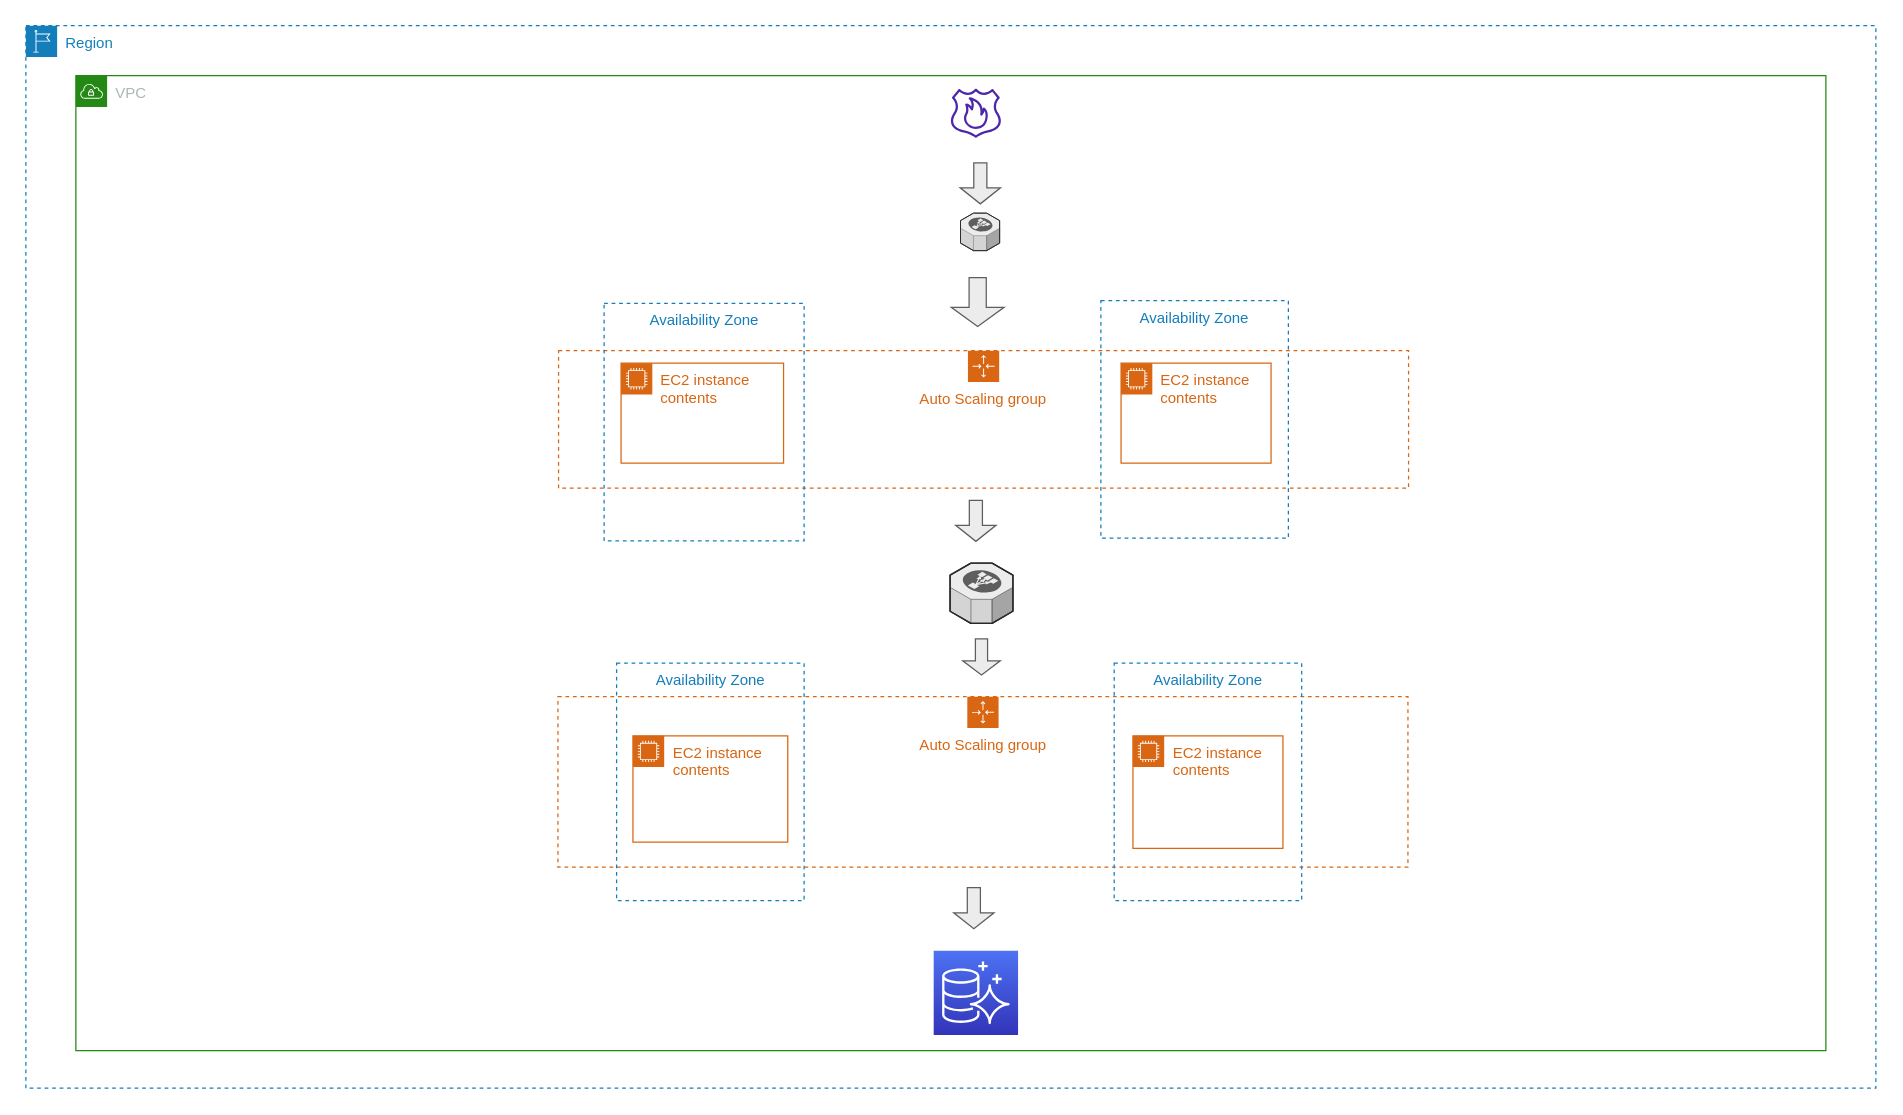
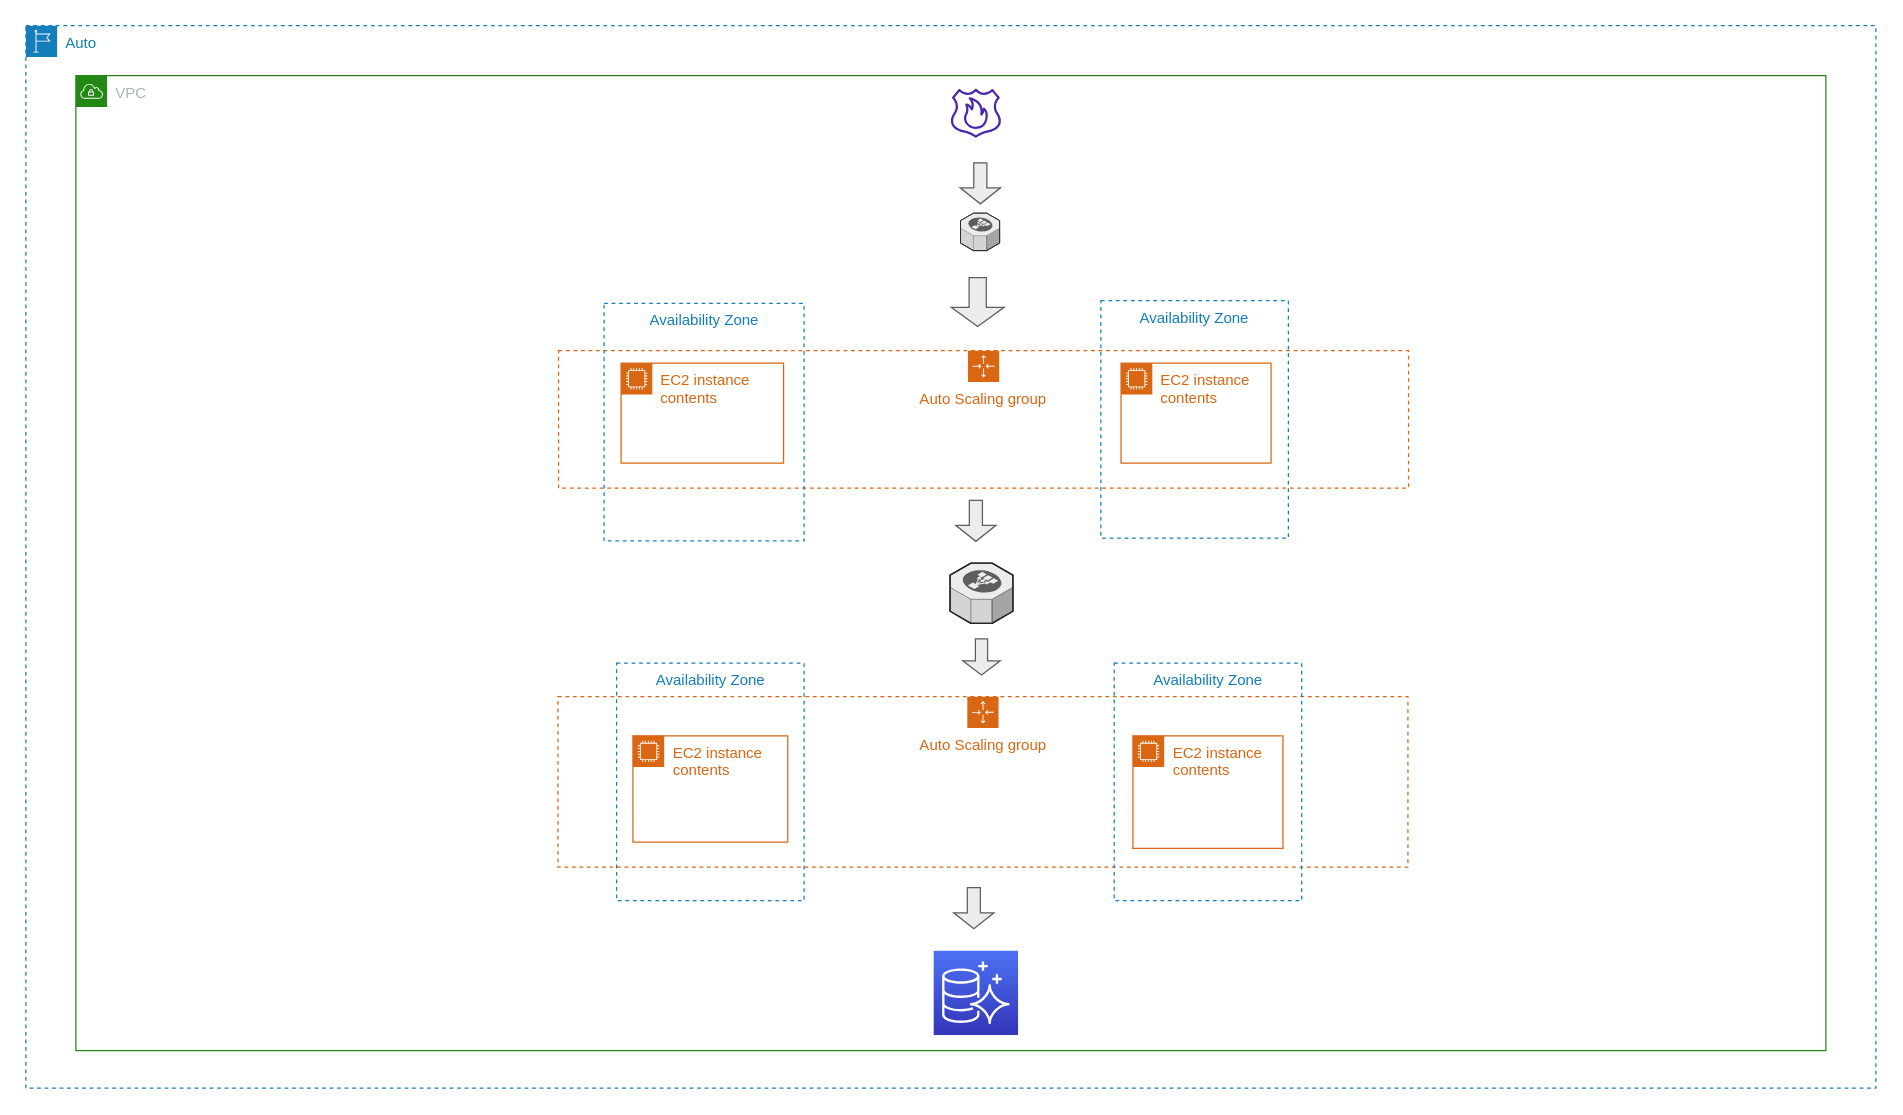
node "Region": label "Region" -> "Auto"
